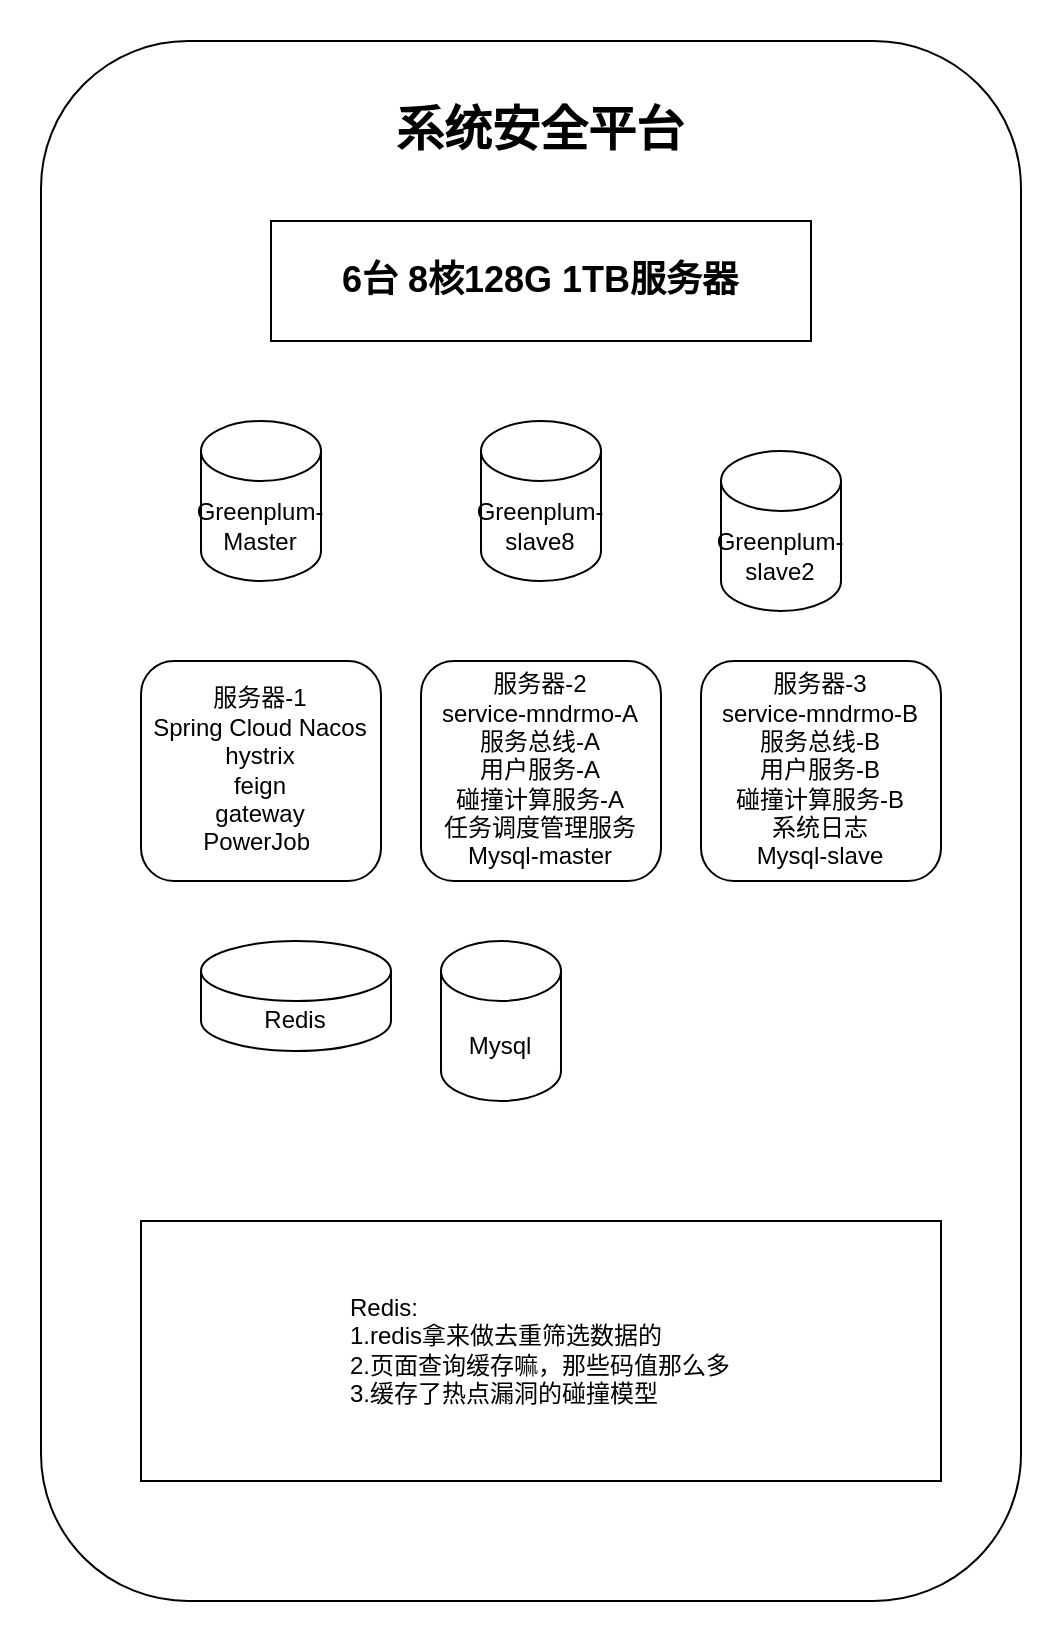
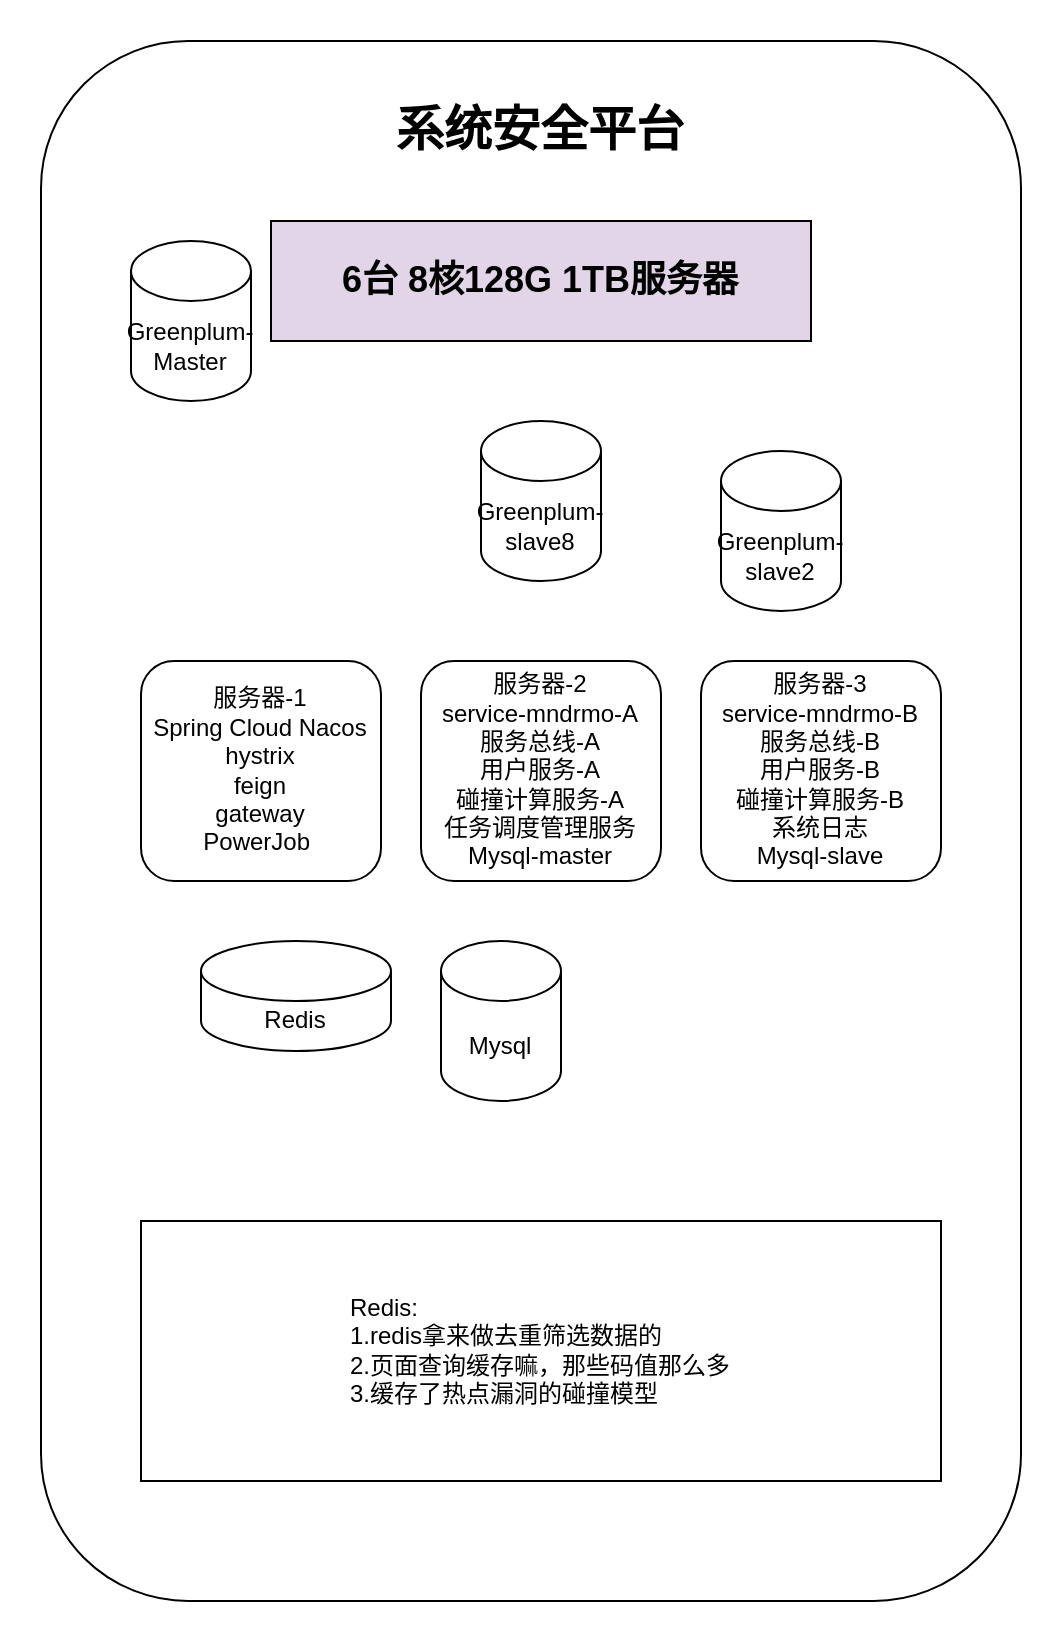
node "6台 8核128G 1TB服务器": fillcolor #ffffff -> #e1d5e7
node "Greenplum-Master": moved (261, 501) -> (191, 321)
